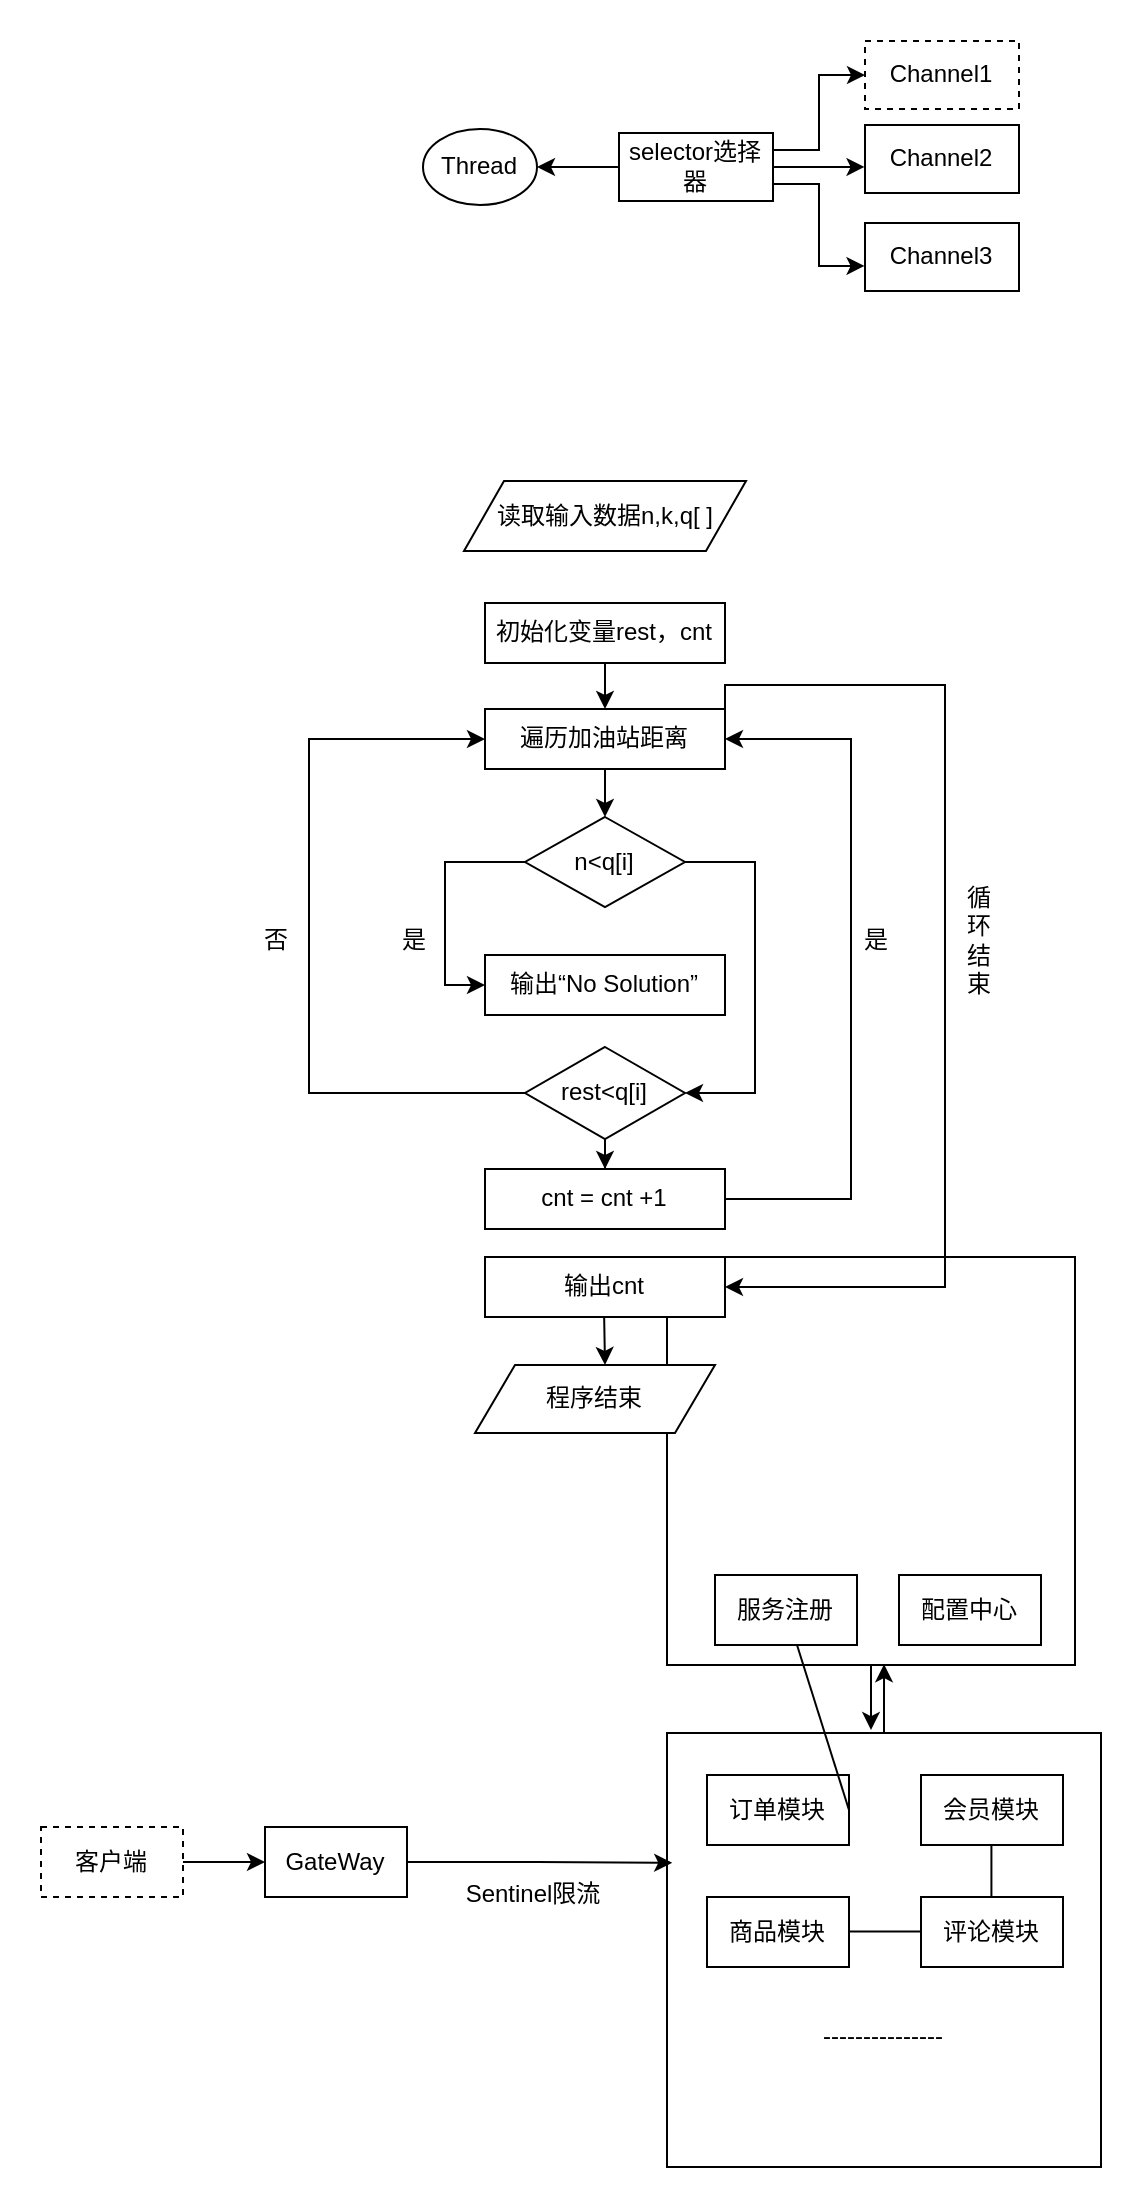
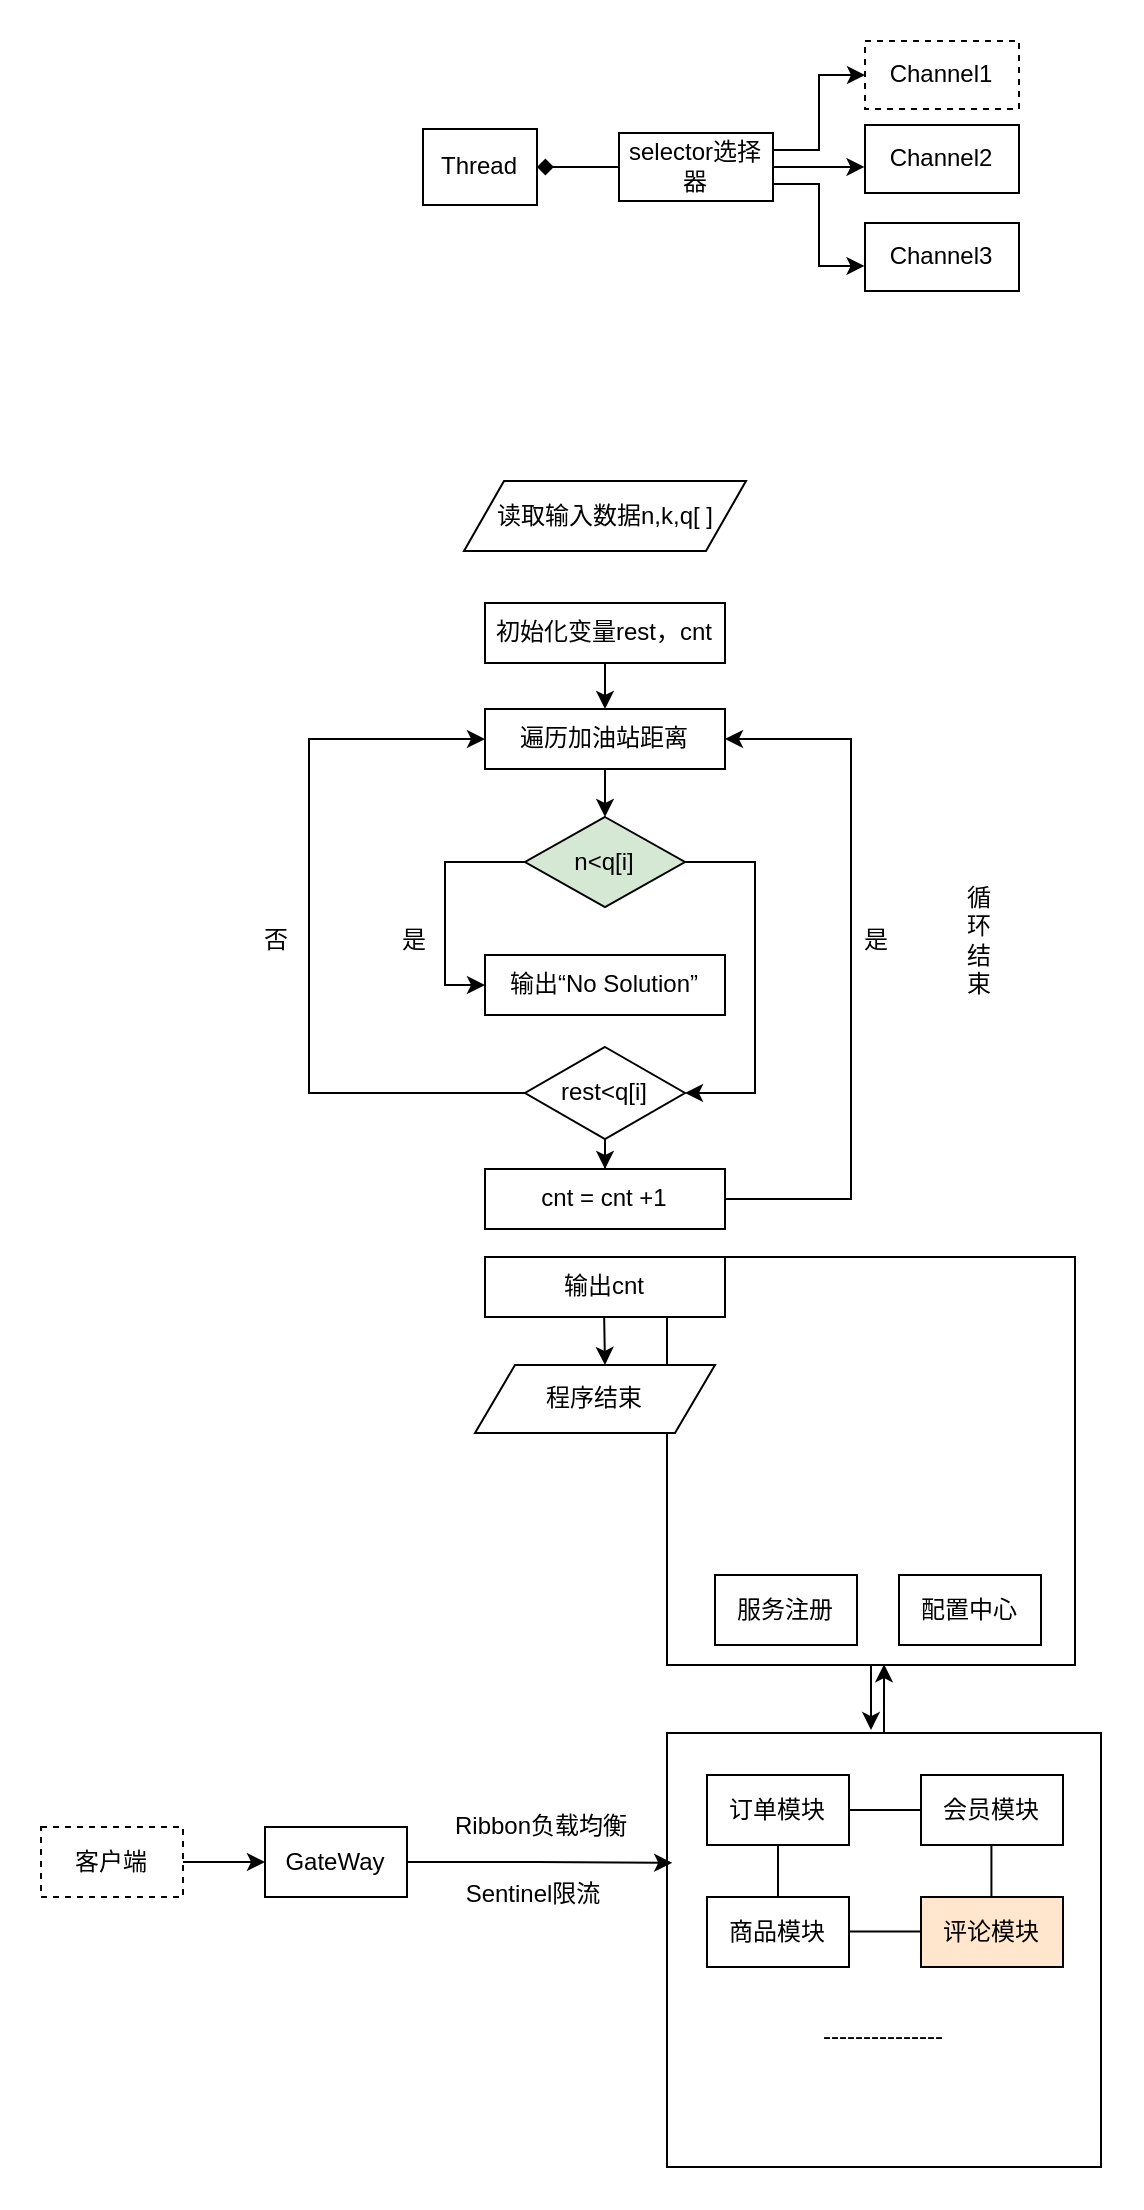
node "Thread": shape ellipse -> rectangle
edge "selector选择器" -> "Thread": arrowhead classic -> diamond
node "n<q[i]": fillcolor #ffffff -> #d5e8d4
edge "遍历加油站距离" -> "输出cnt": removed
edge "服务注册" -- "订单模块": now "会员模块" -- "订单模块"
node "Ribbon负载均衡": added
edge "订单模块" -- "商品模块": added
node "评论模块": fillcolor #ffffff -> #ffe6cc
